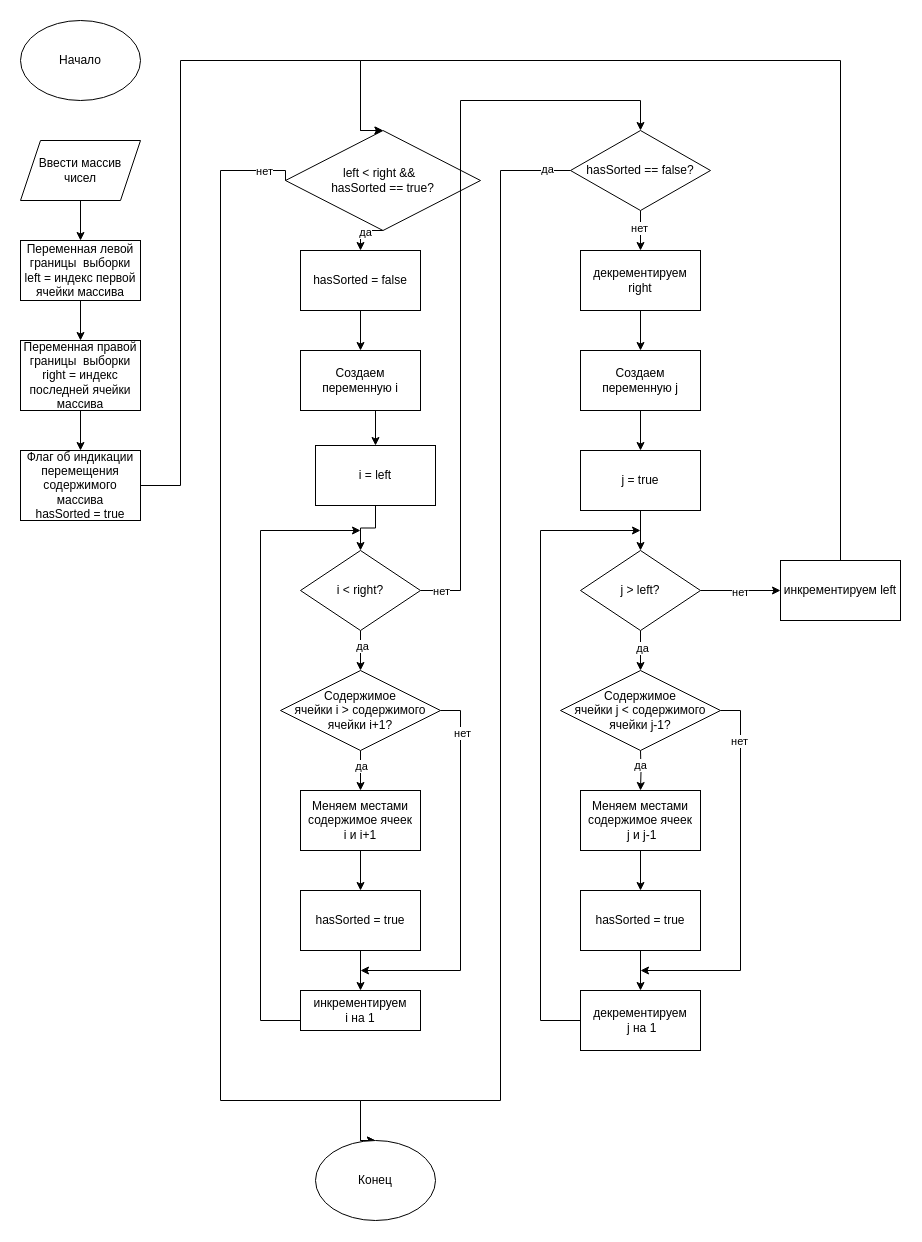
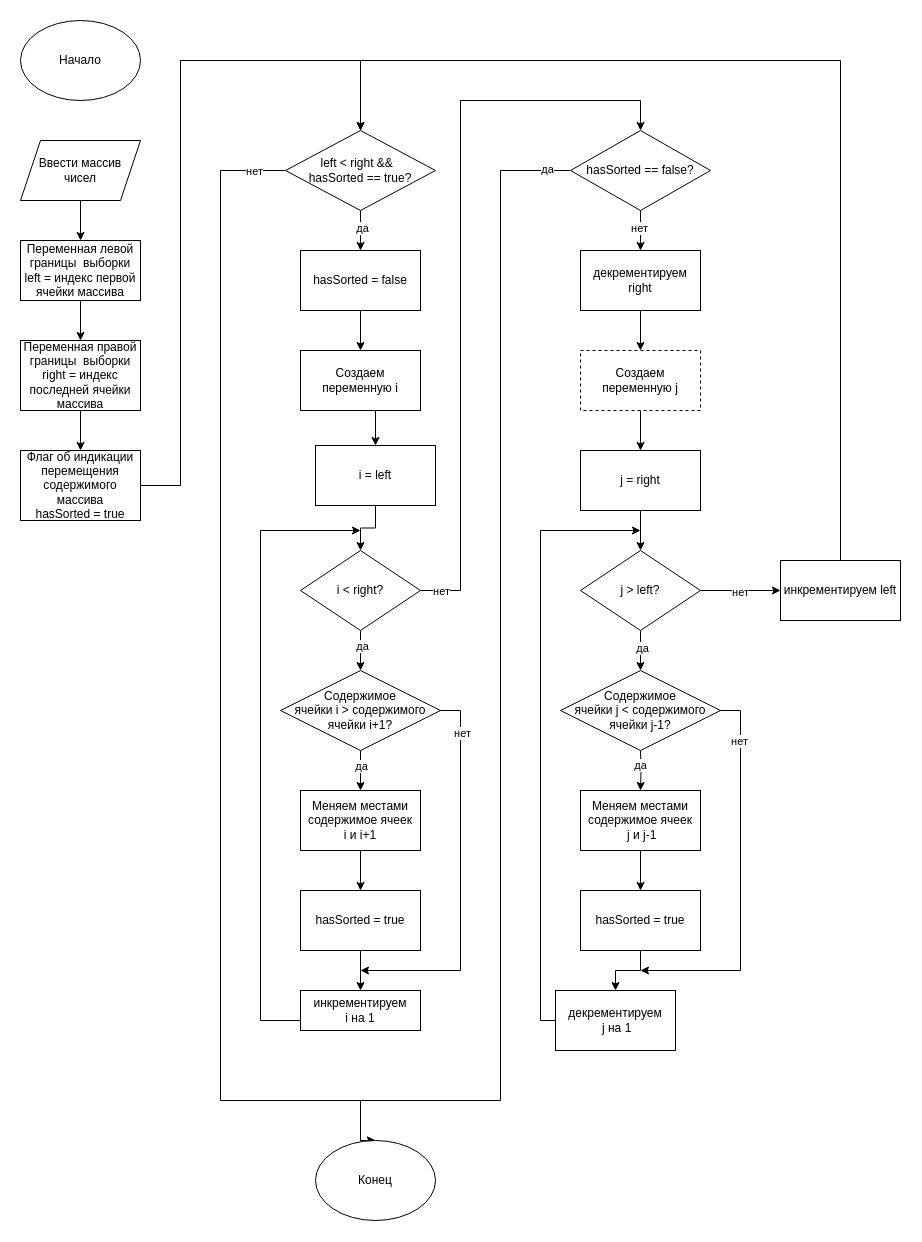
node "left < right && hasSorted == true?": size 195x100 -> 150x80
node "Создаем переменную j": style solid -> dashed
node "j = true": label "j = true" -> "j = right"
node "декрементируем j на 1": moved (641, 1021) -> (616, 1021)
